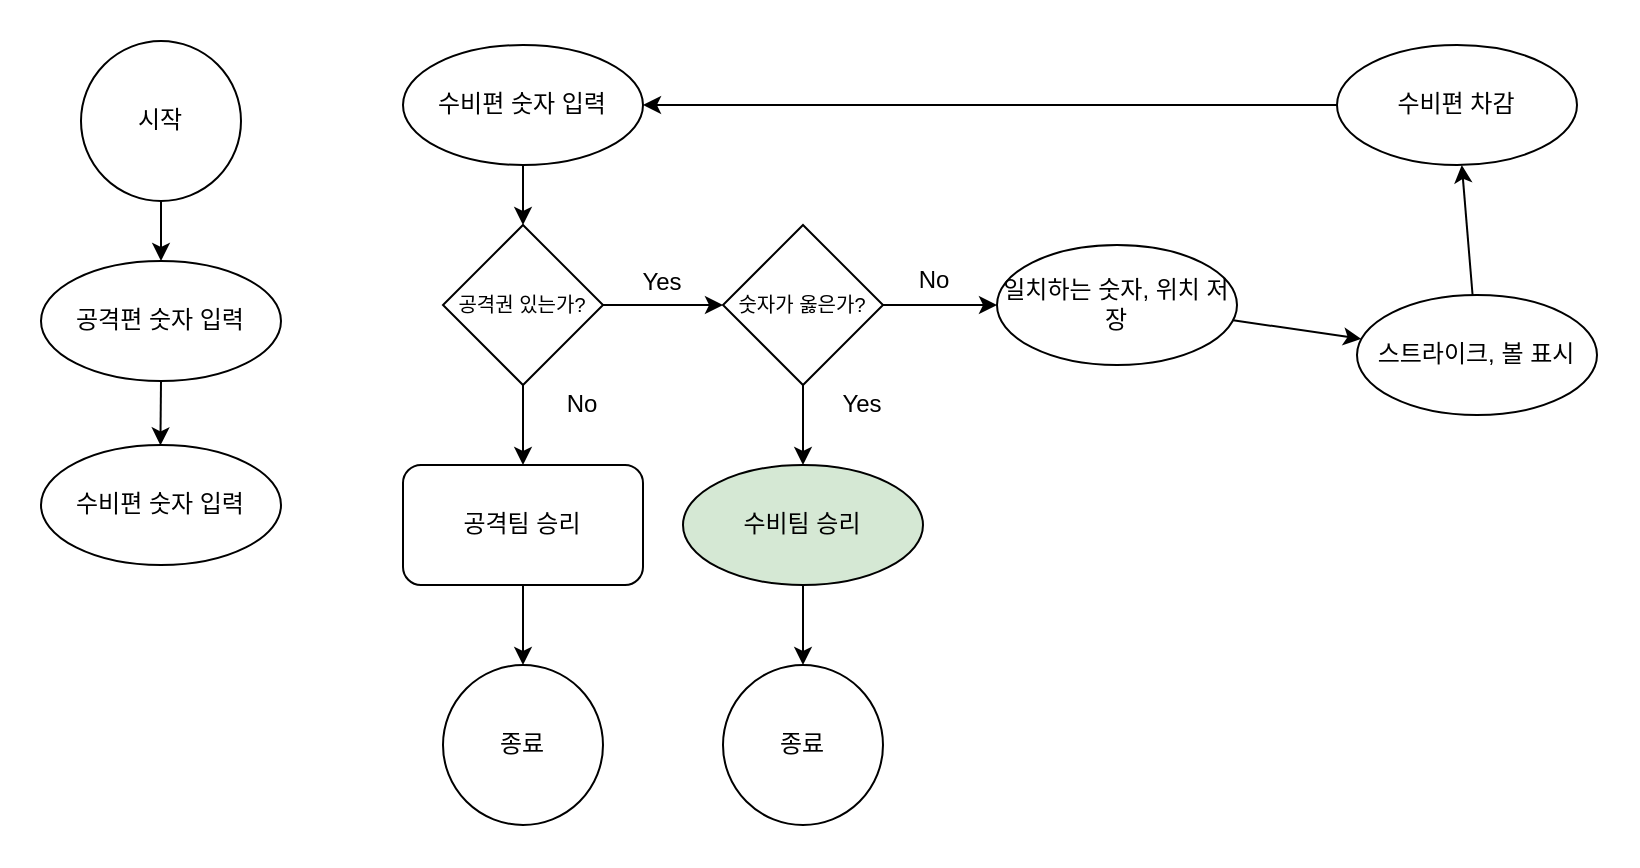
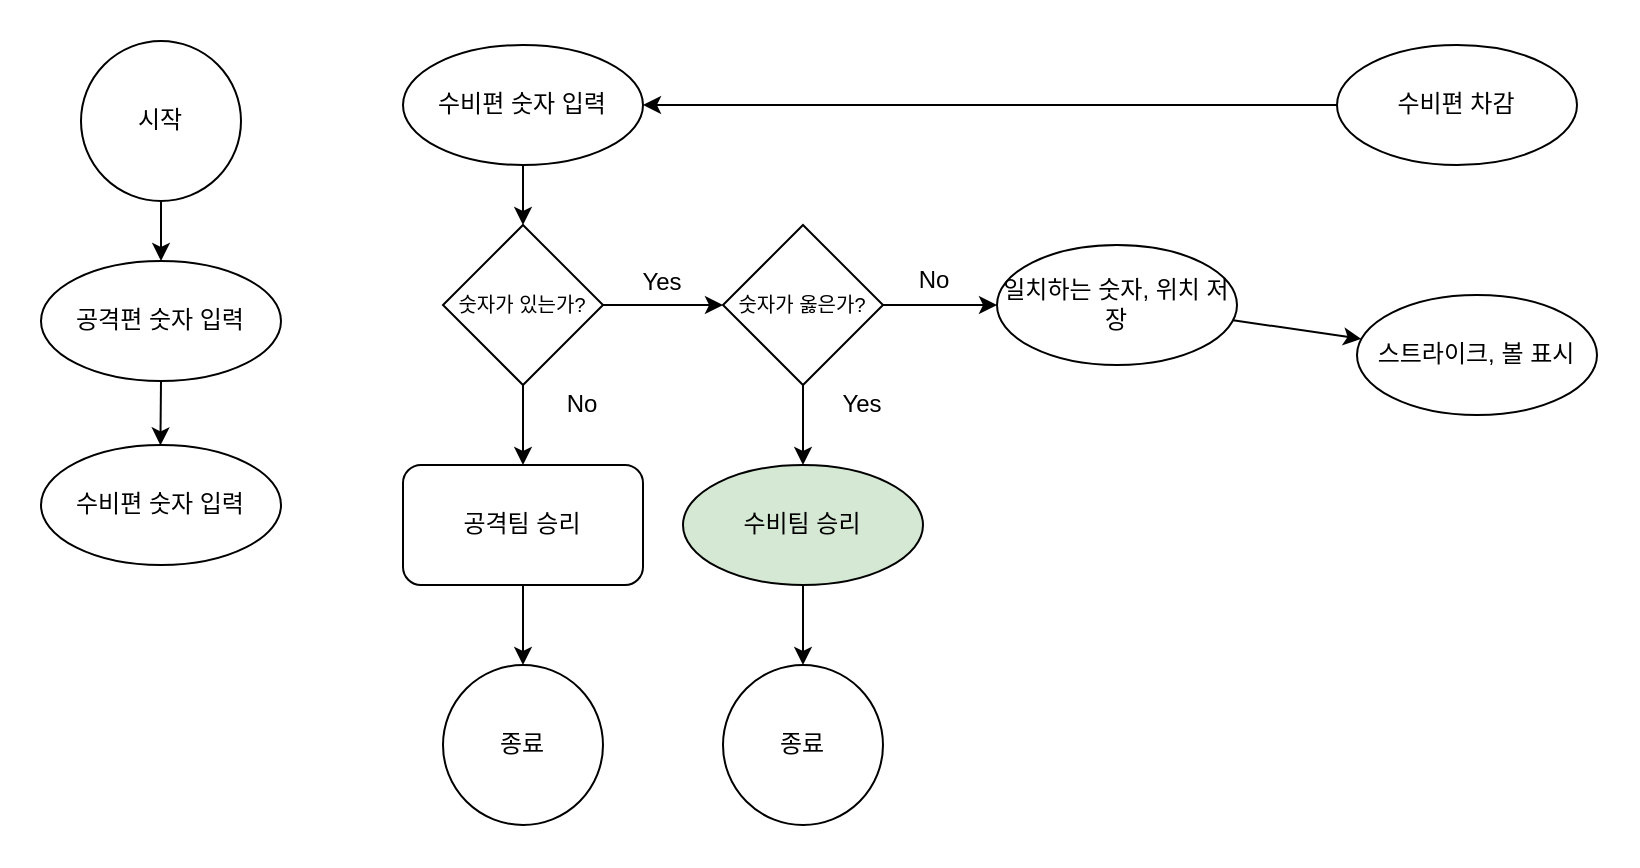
edge "스트라이크, 볼 표시" -> "수비편 차감": removed
node "공격권 있는가?": label "공격권 있는가?" -> "숫자가 있는가?"
